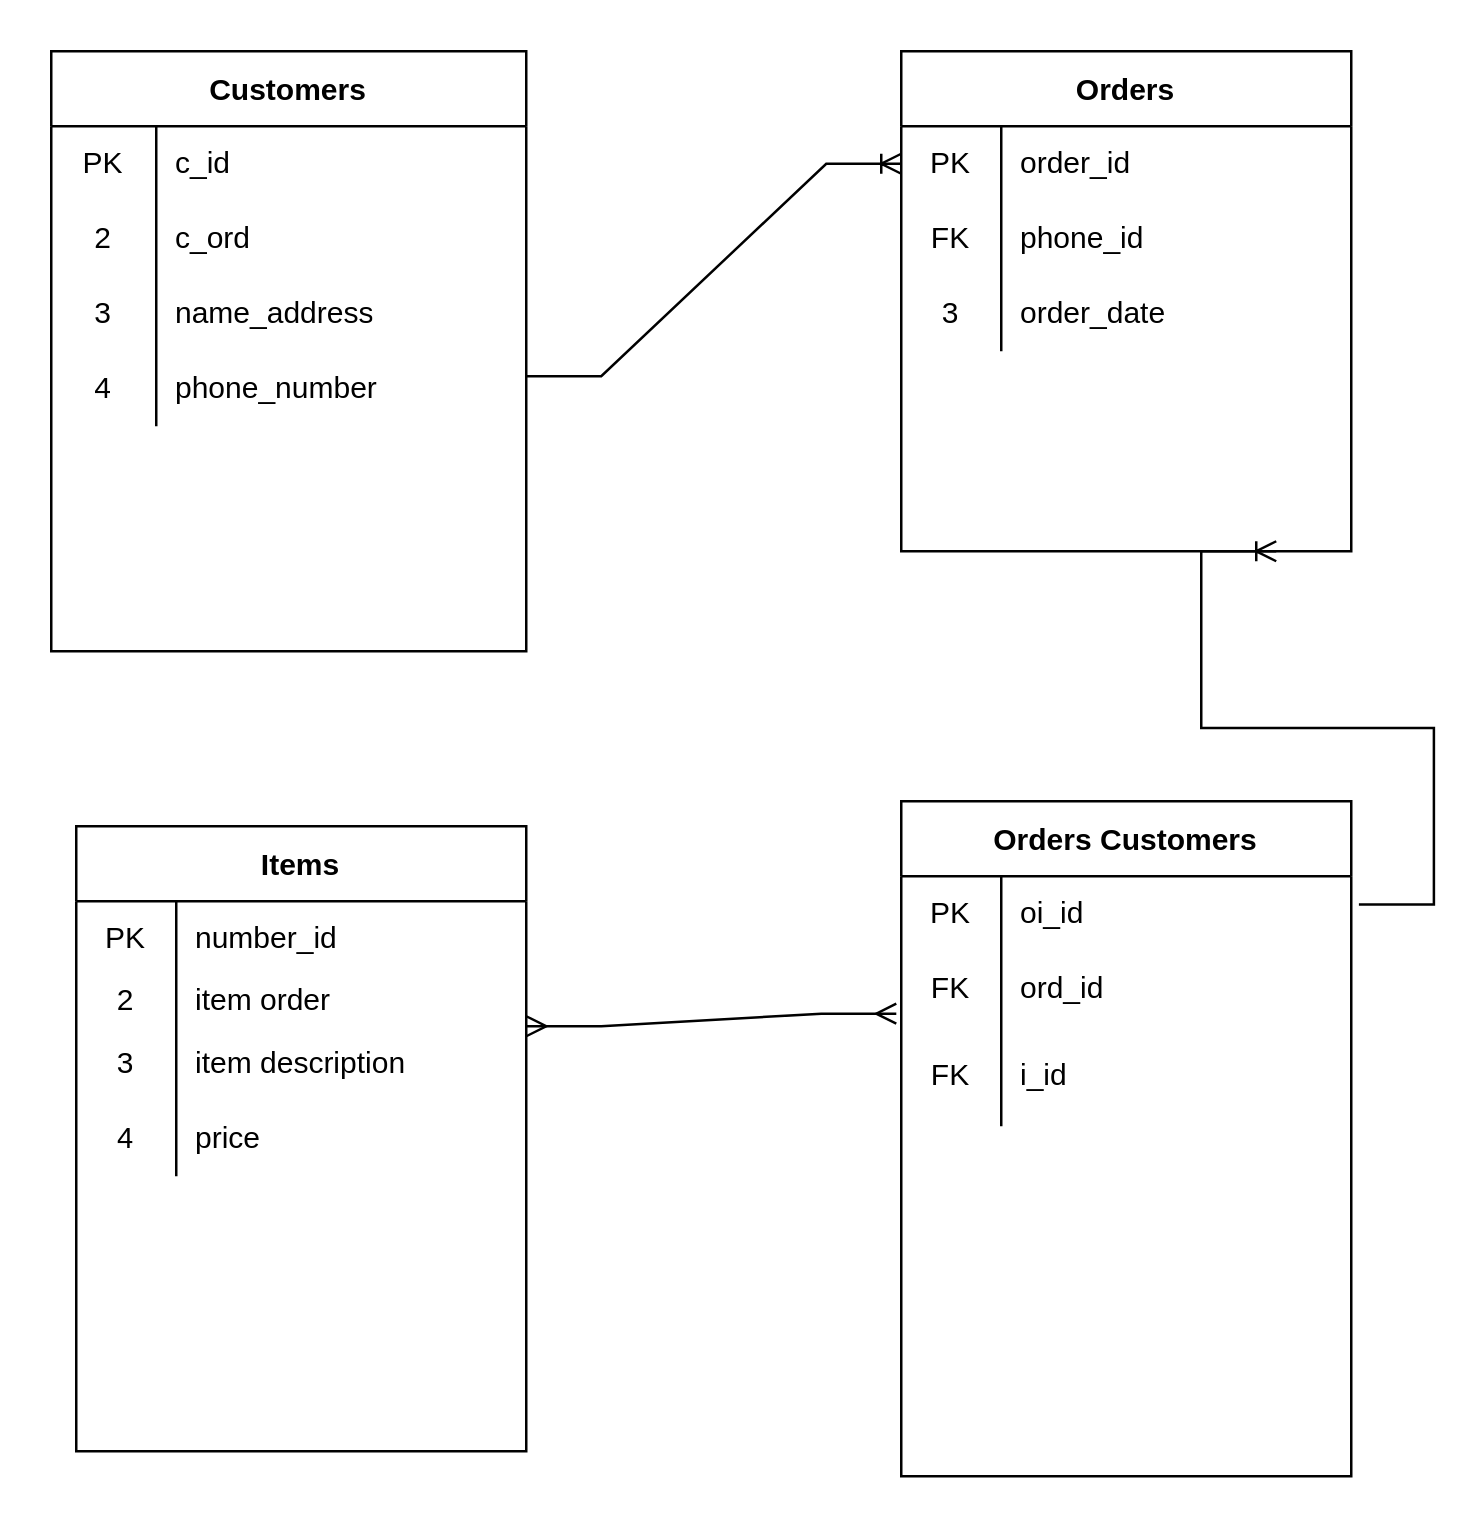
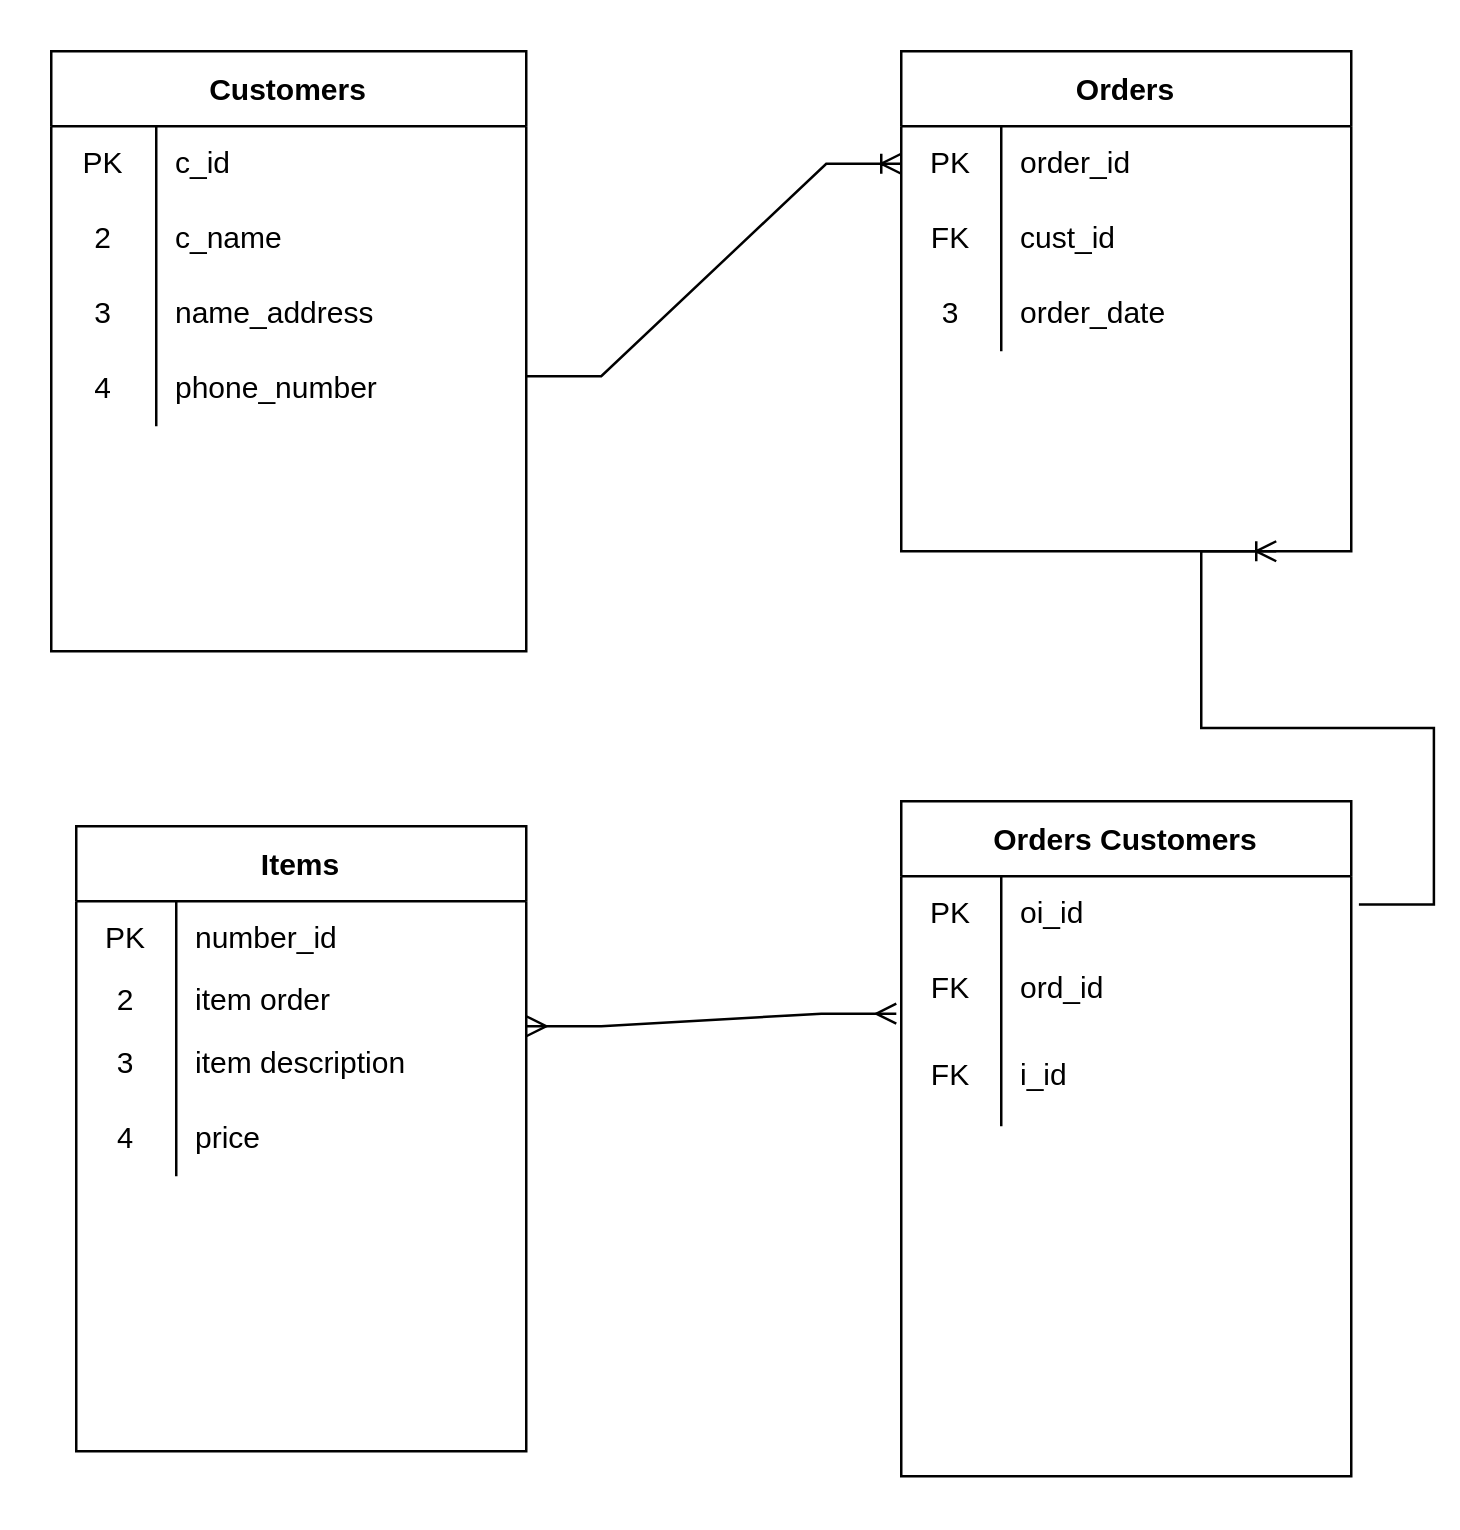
node "c_ord": label "c_ord" -> "c_name"
node "phone_id": label "phone_id" -> "cust_id"
